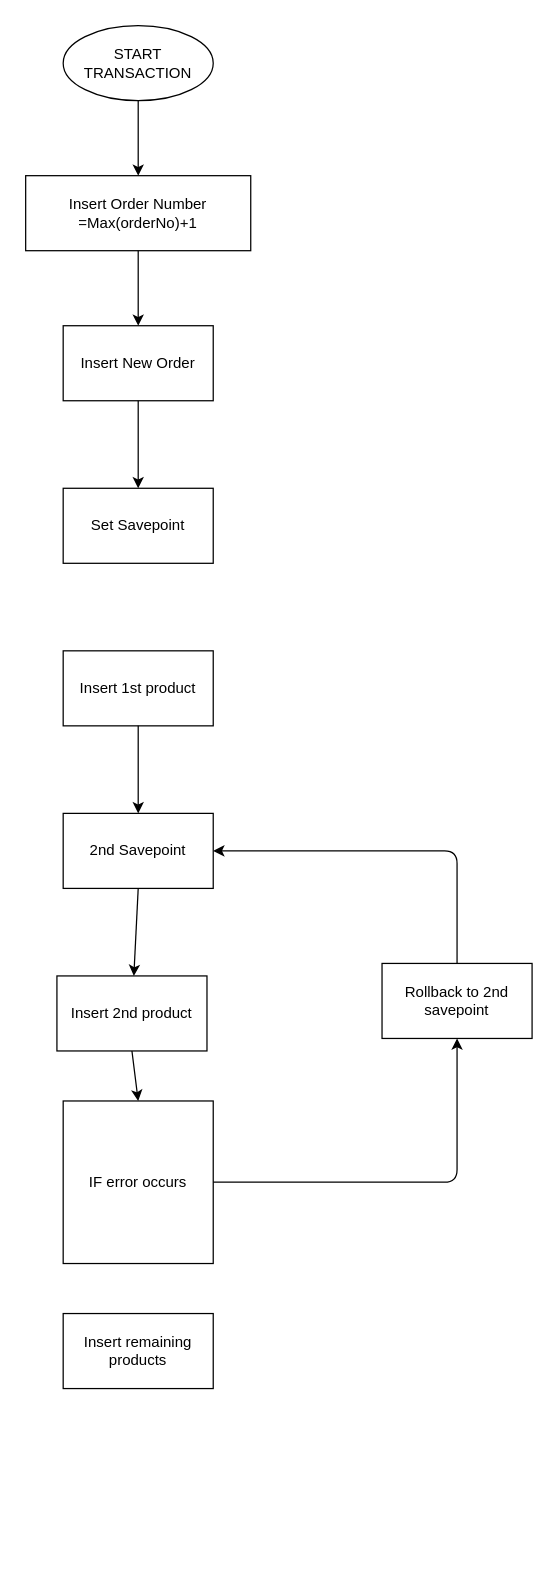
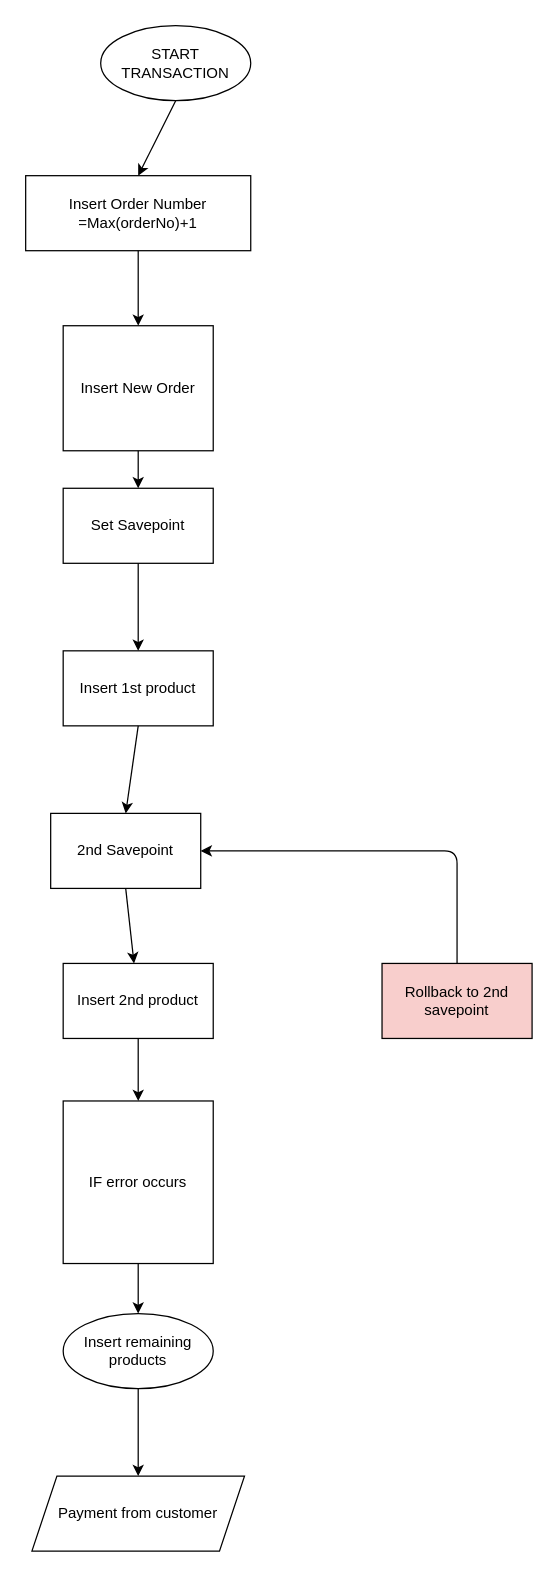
node "START TRANSACTION": moved (138, 63) -> (176, 63)
node "Insert New Order": size 150x75 -> 150x125
edge "Set Savepoint" -> "Insert 1st product": added
node "2nd Savepoint": moved (138, 851) -> (126, 851)
node "Rollback to 2nd savepoint": fillcolor #ffffff -> #f8cecc
node "Insert 2nd product": moved (132, 1013) -> (138, 1001)
edge "IF error occurs" -> "Rollback to 2nd savepoint": removed
edge "IF error occurs" -> "Insert remaining products": added
node "Insert remaining products": shape rectangle -> ellipse
edge "Insert remaining products" -> "Payment from customer": added
node "Payment from customer": added
